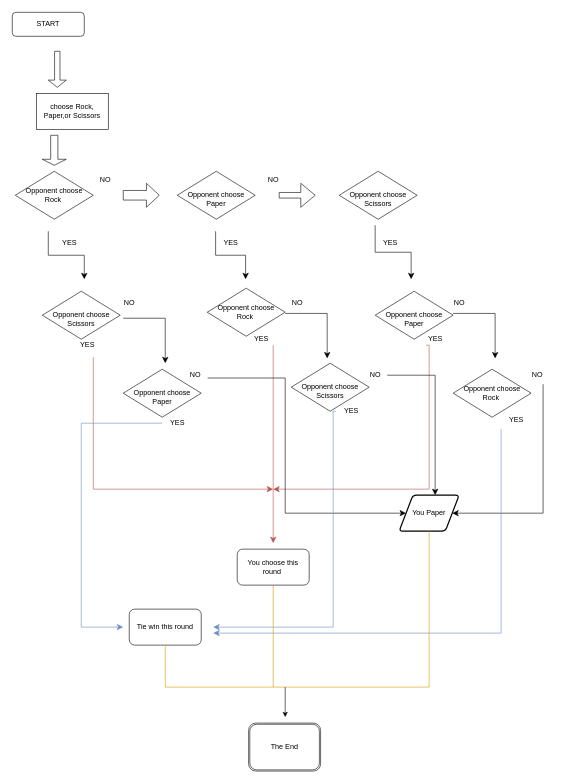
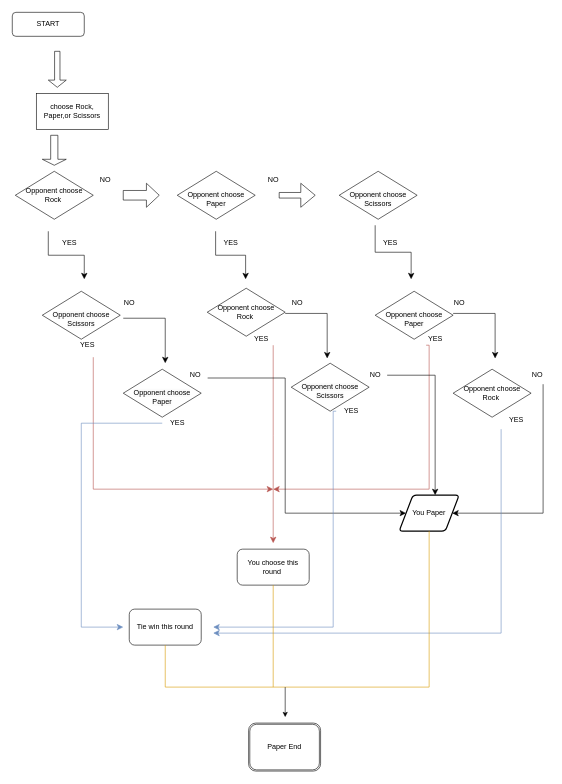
node "The End": label "The End" -> "Paper End"
